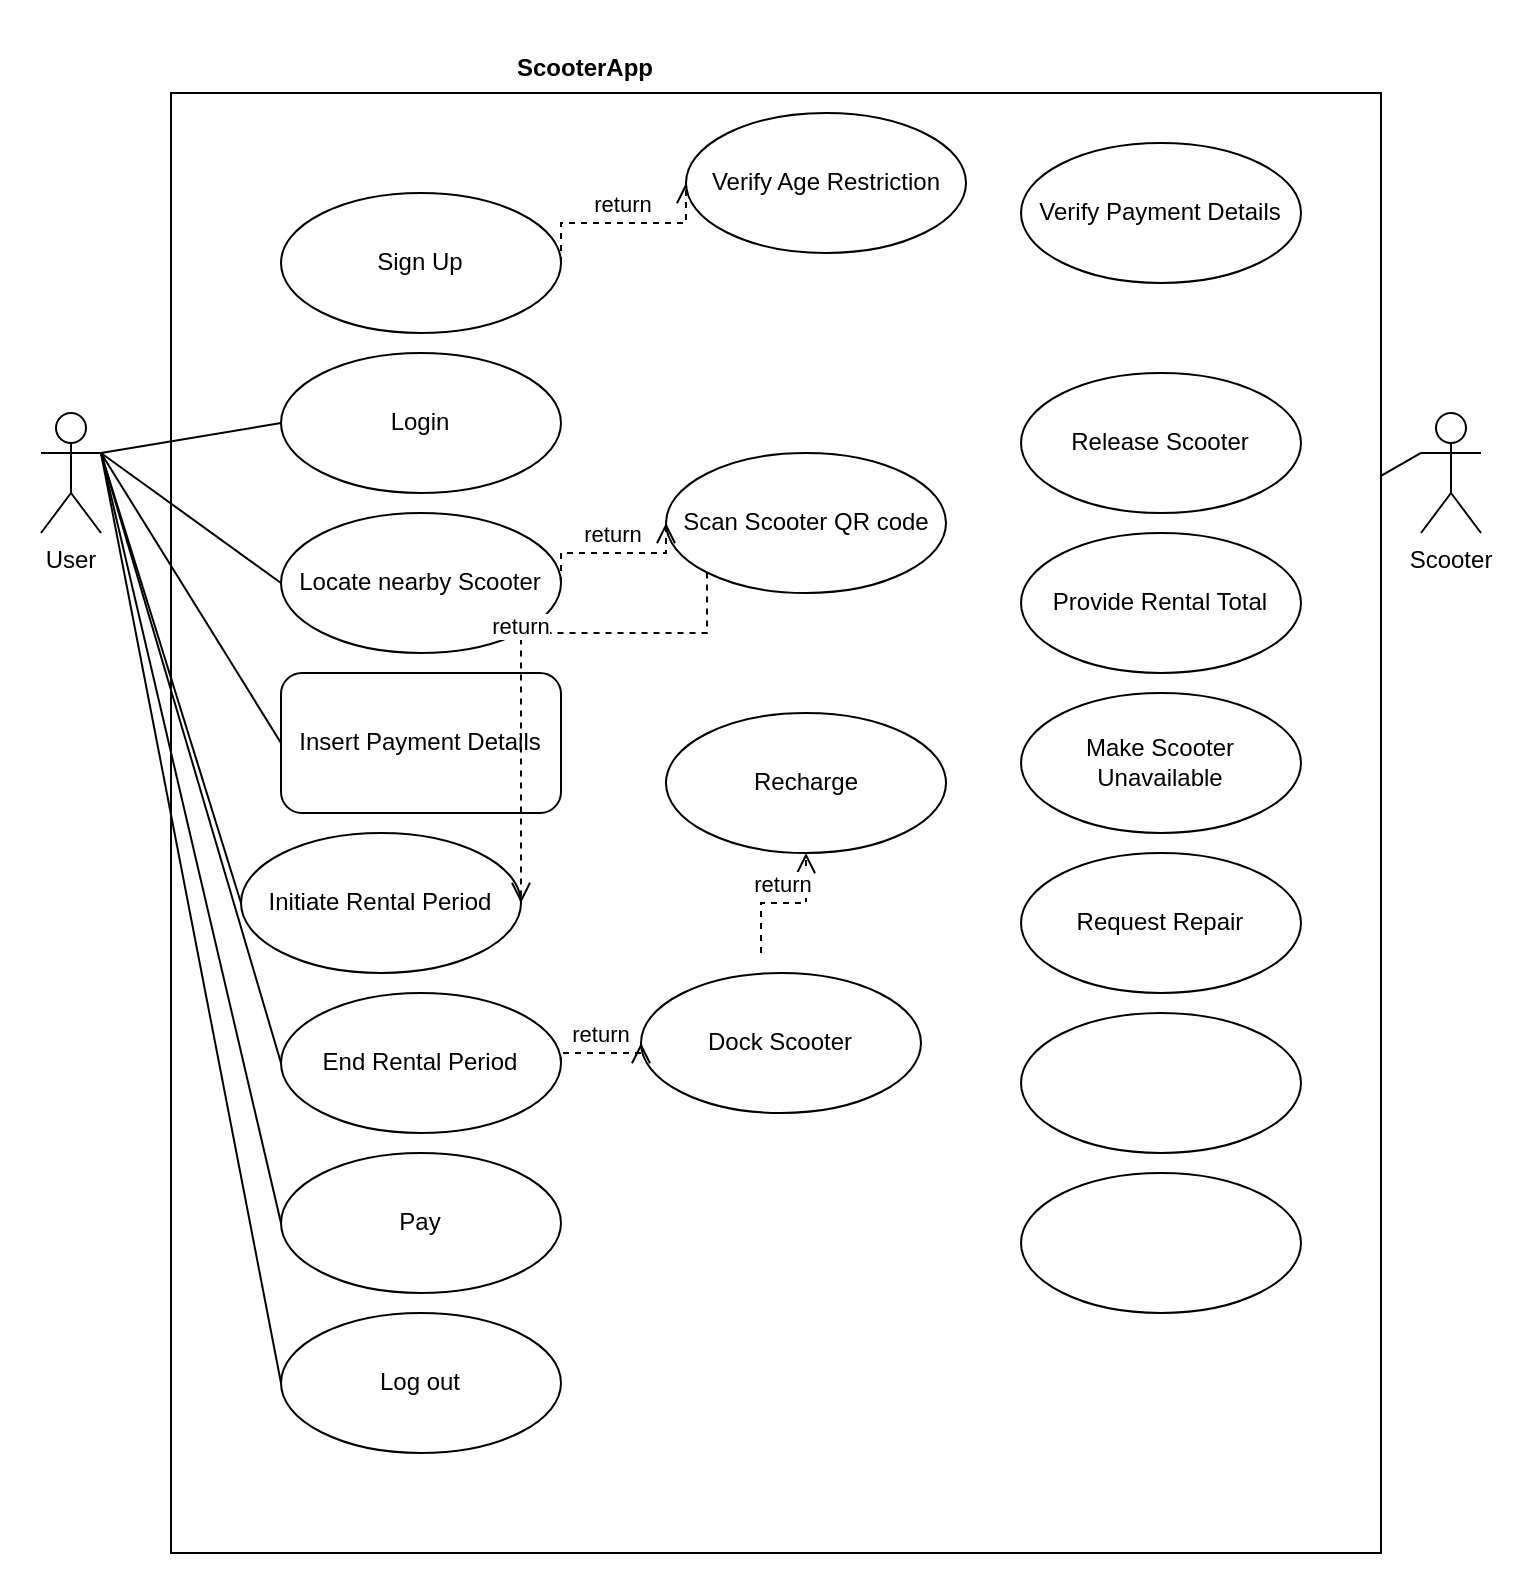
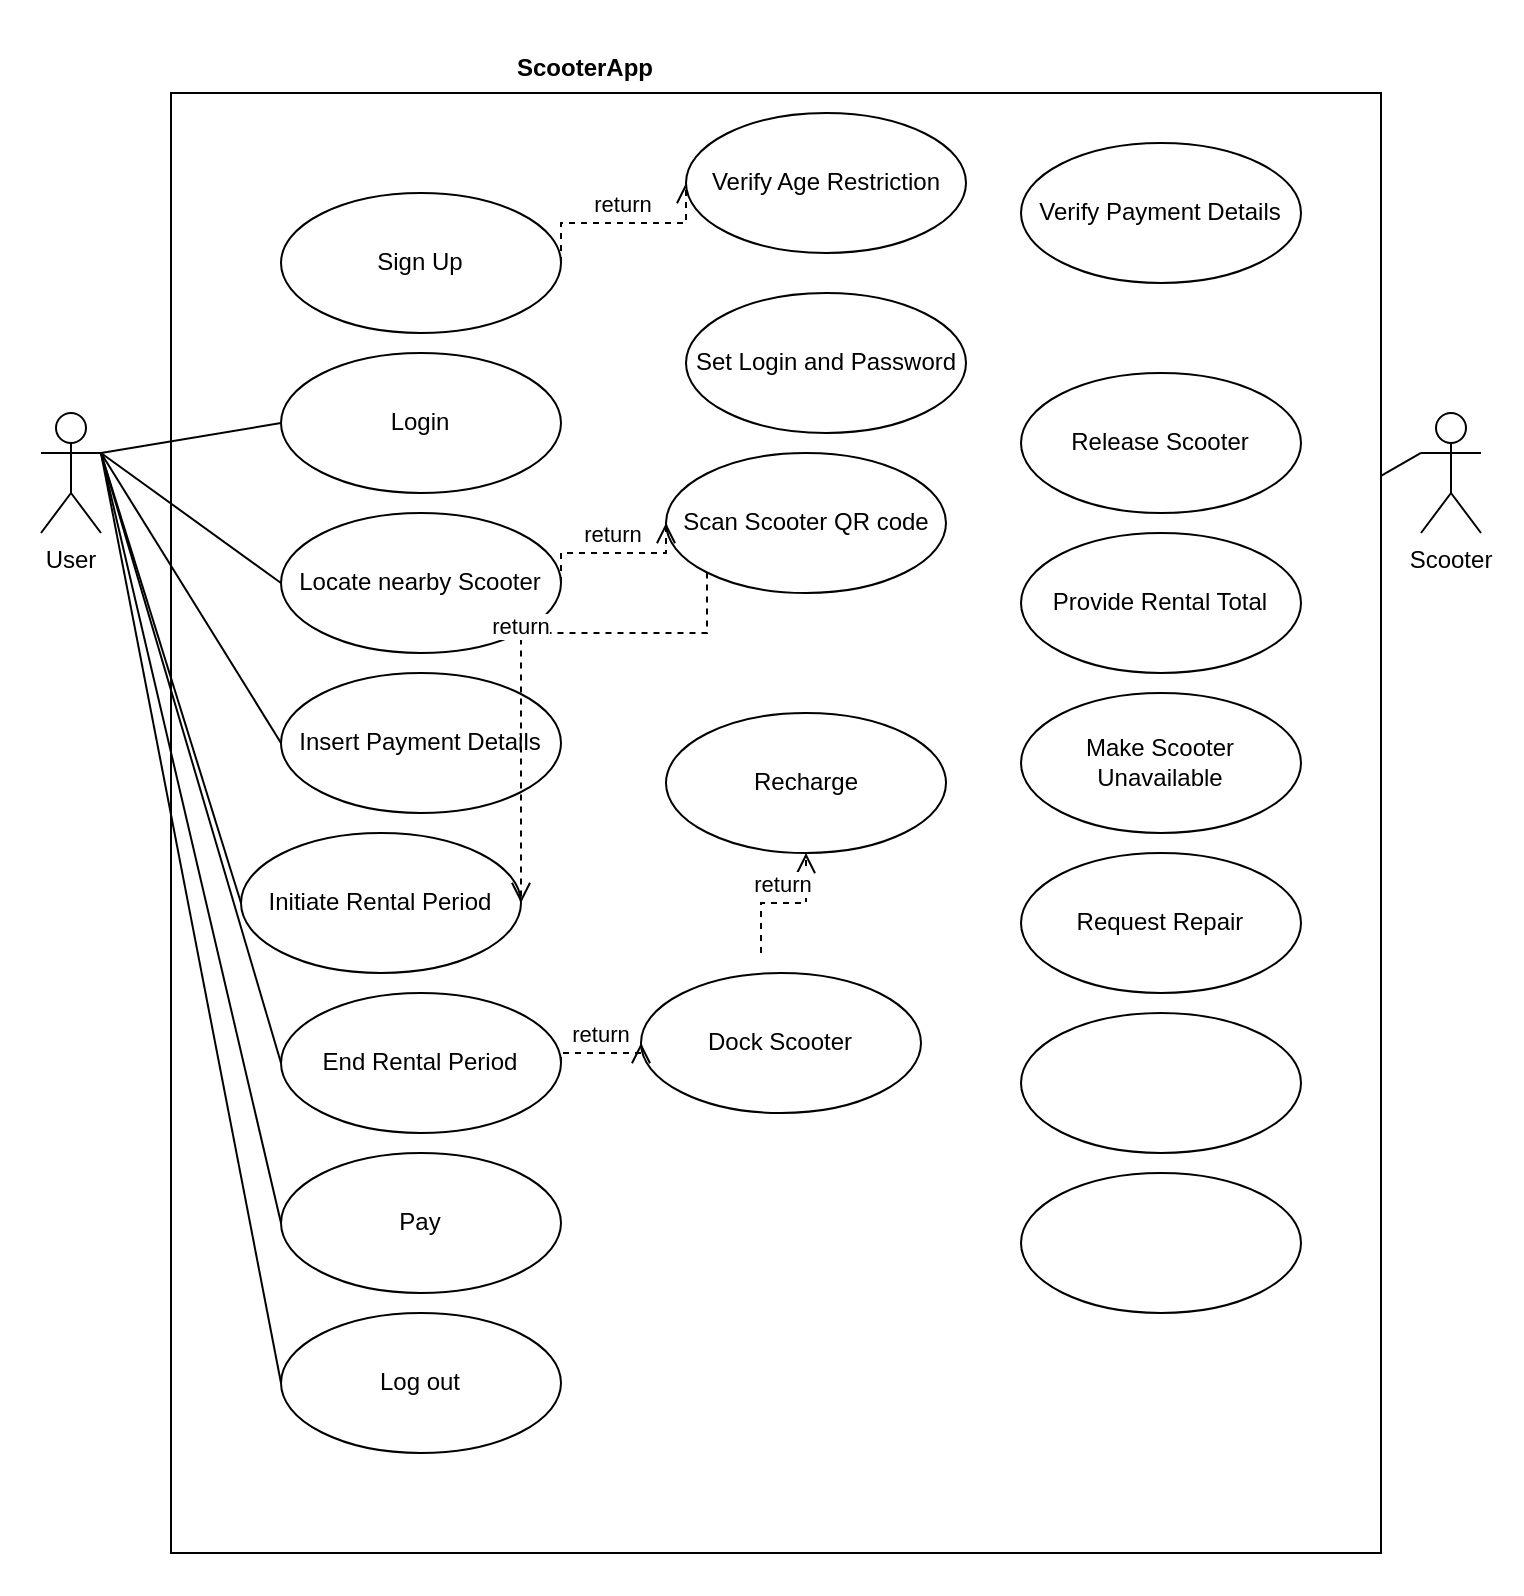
node "Set Login and Password": added
node "Insert Payment Details": shape rounded rectangle -> ellipse
